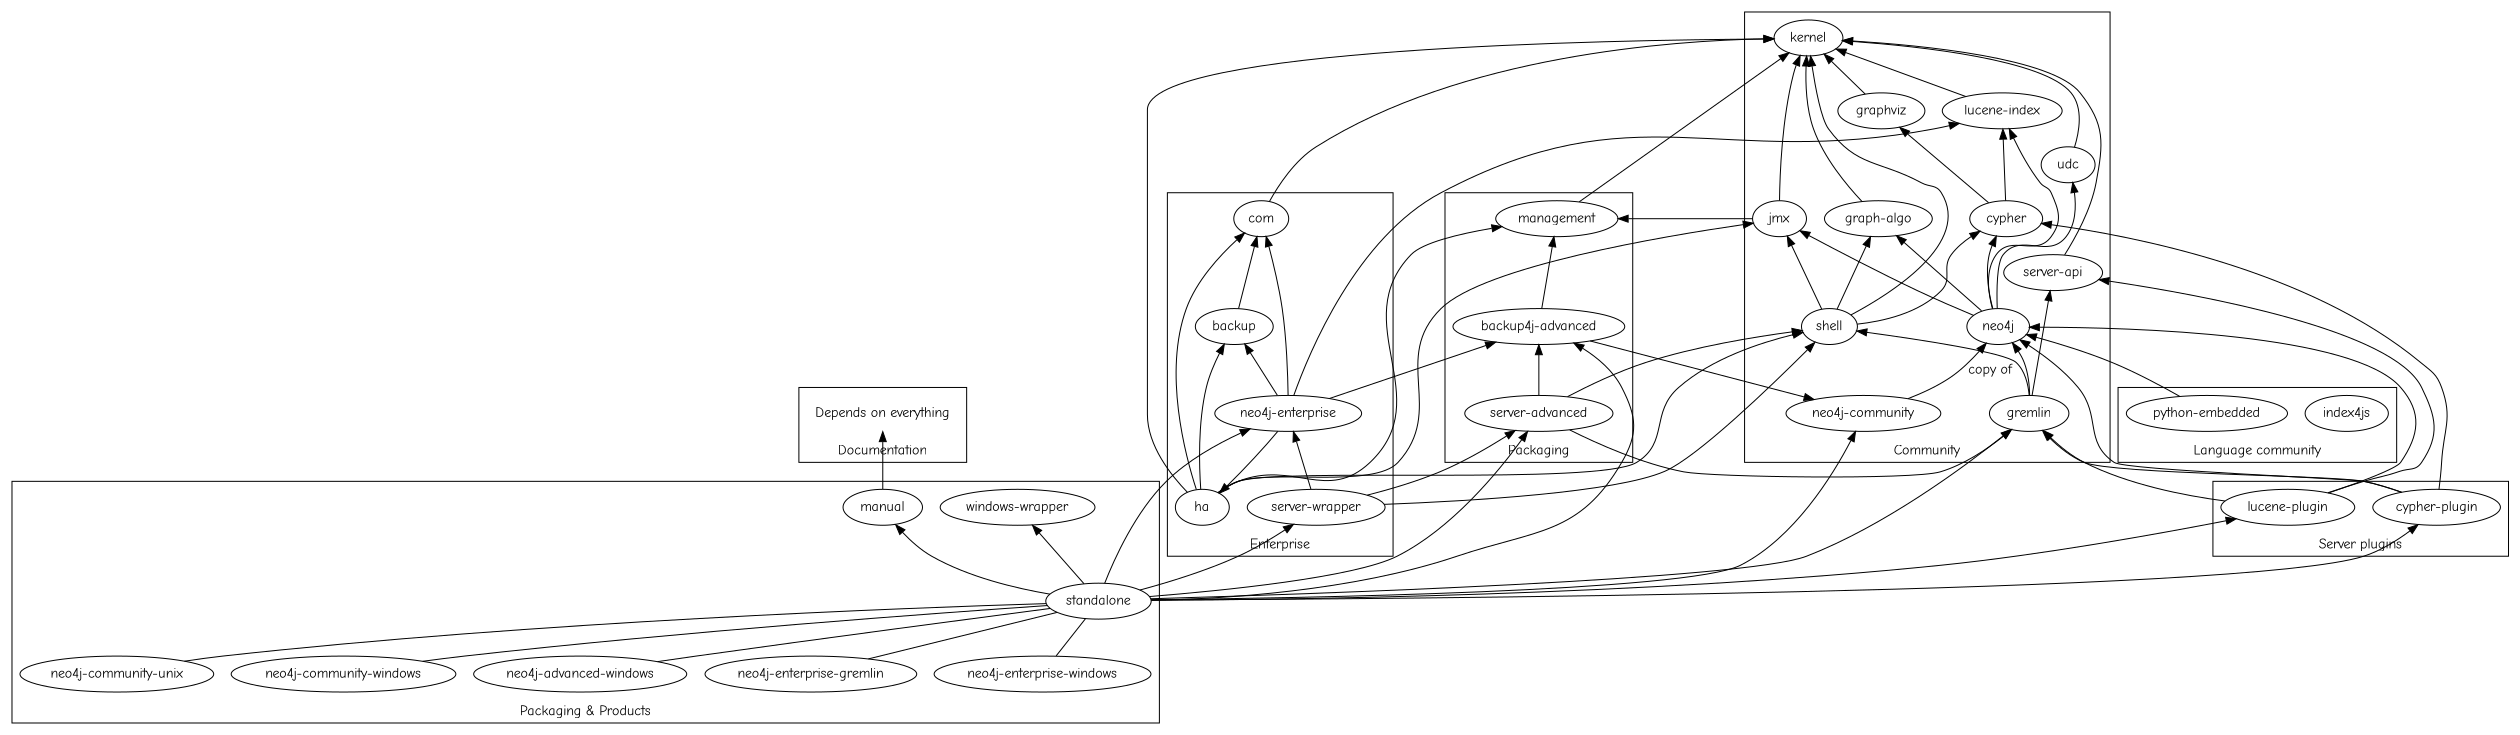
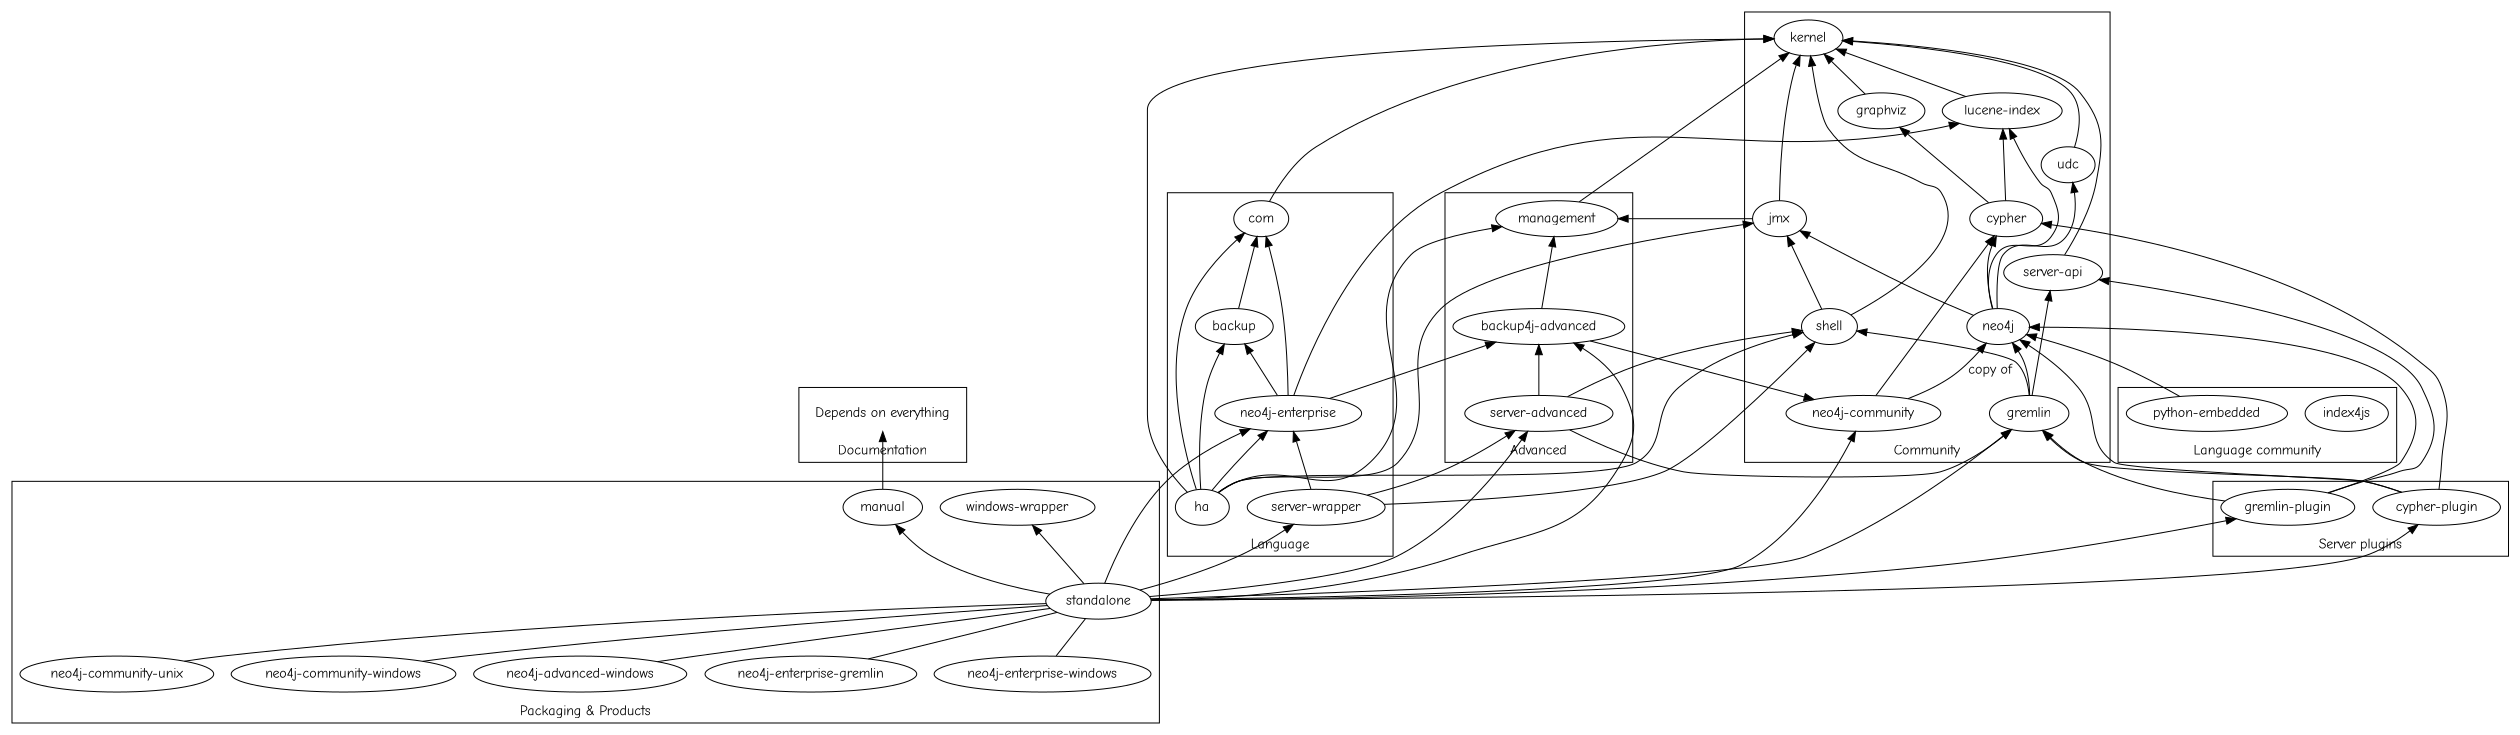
node "graph-algo": removed
edge "shell" -> "cypher": now "neo4j-community" -> "cypher"
cluster "Packaging": label "Packaging" -> "Advanced"
edge "neo4j-enterprise" -> "ha": reversed
node "lucene-plugin": label "lucene-plugin" -> "gremlin-plugin"
cluster "Enterprise": label "Enterprise" -> "Language"
